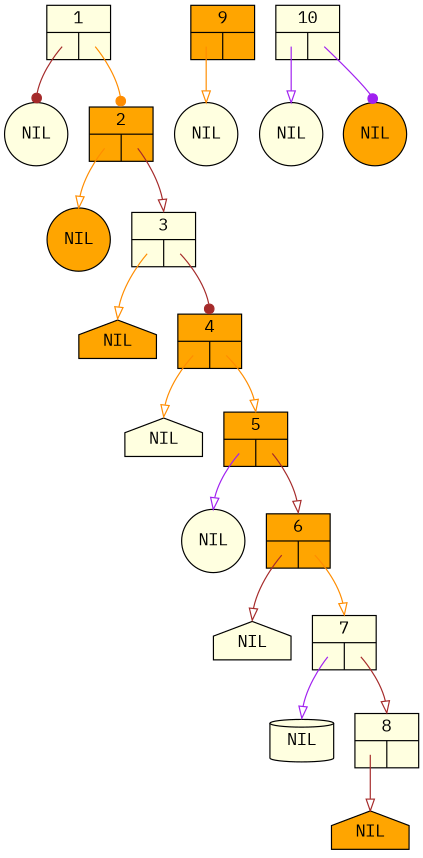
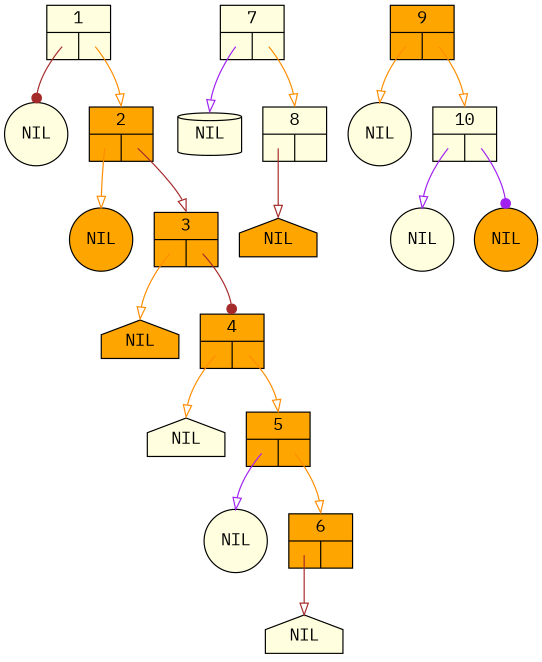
edge "9" -> "10": added
edge "1" -> "2": arrowhead dot -> onormal
node "3": fillcolor lightyellow -> orange
edge "5" -> "6": color brown -> darkorange
edge "6" -> "7": removed
edge "7" -> "8": color brown -> darkorange
